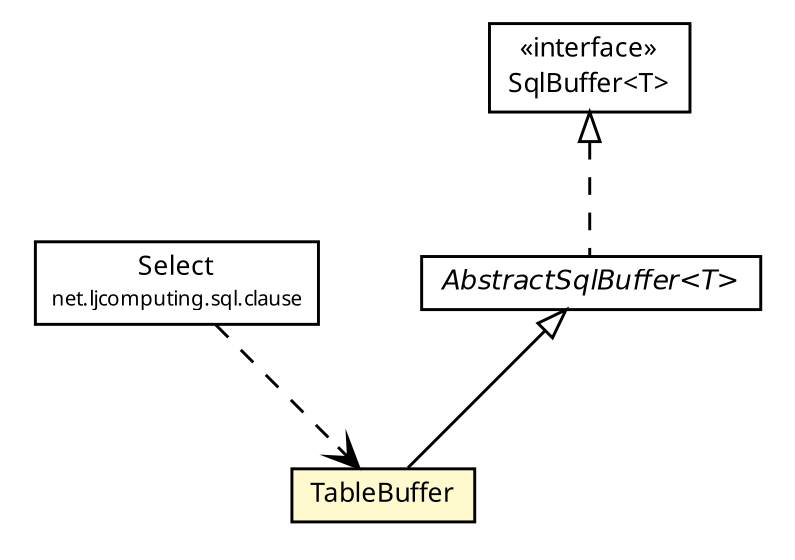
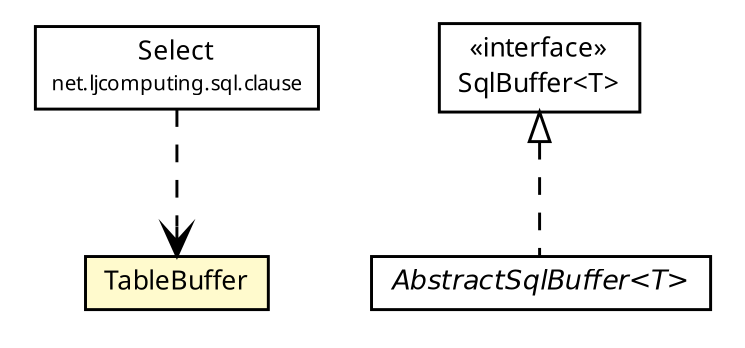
edge "TableBuffer" -> "AbstractSqlBuffer<T>": removed
